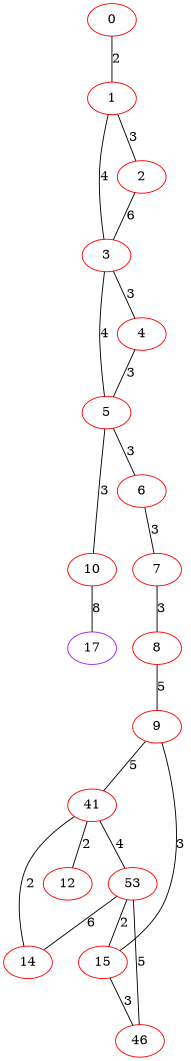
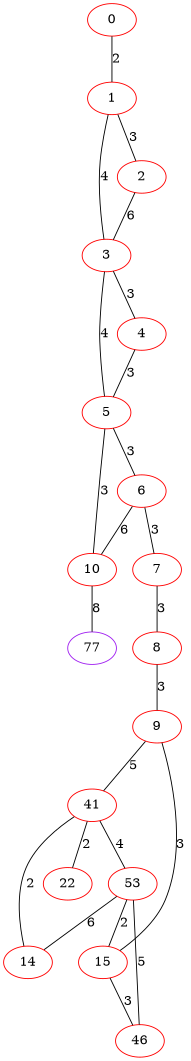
edge "6" -- "10": added, label "6"
node "17": label "17" -> "77"
edge "8" -- "9": label "5" -> "3"
node "12": label "12" -> "22"
